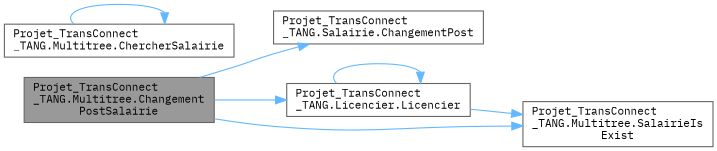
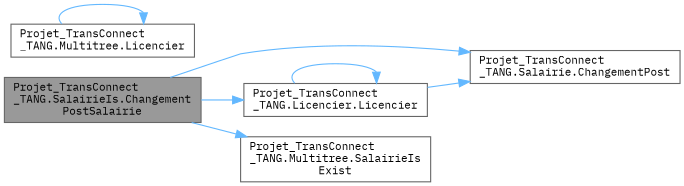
node "Projet_TransConnect _TANG.Multitree.ChercherSalairie": label "Projet_TransConnect _TANG.Multitree.ChercherSalairie" -> "Projet_TransConnect _TANG.Multitree.Licencier"
node "Projet_TransConnect _TANG.Multitree.Changement PostSalairie": label "Projet_TransConnect _TANG.Multitree.Changement PostSalairie" -> "Projet_TransConnect _TANG.SalairieIs.Changement PostSalairie"
edge "Projet_TransConnect _TANG.Licencier.Licencier" -> "Projet_TransConnect _TANG.Multitree.SalairieIs Exist": now "Projet_TransConnect _TANG.Licencier.Licencier" -> "Projet_TransConnect _TANG.Salairie.ChangementPost"
